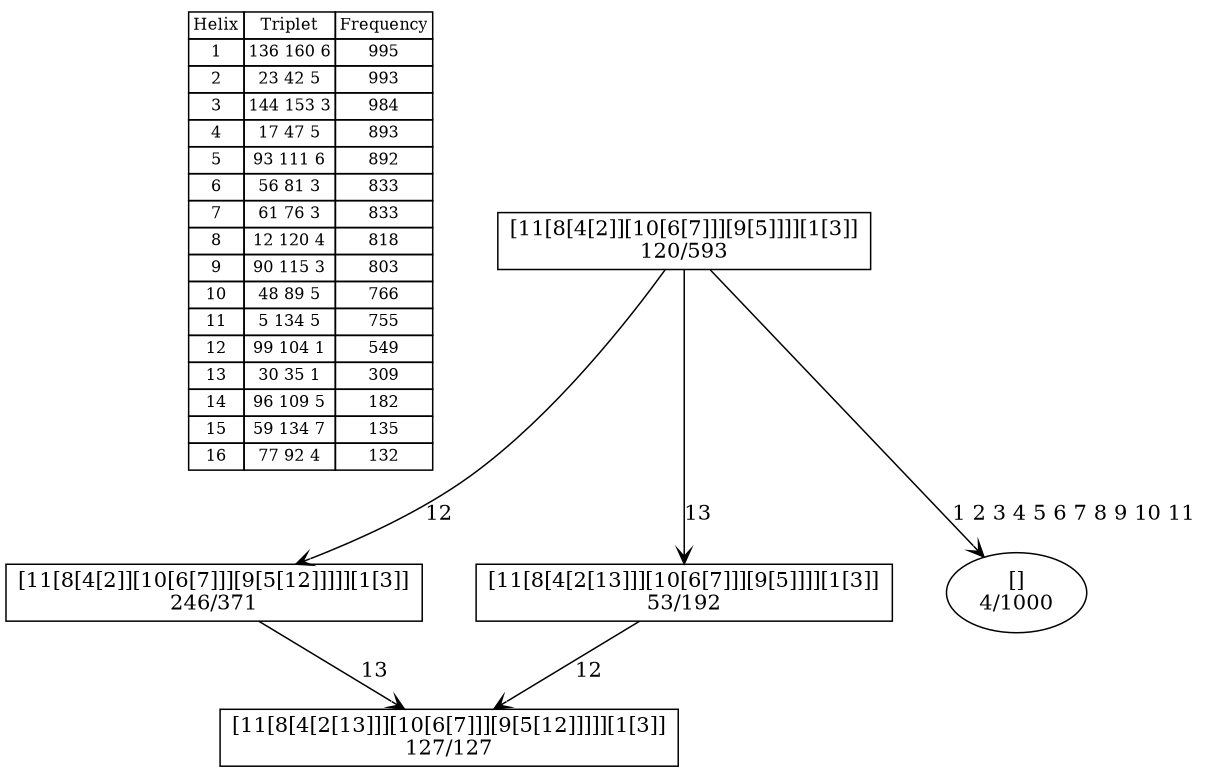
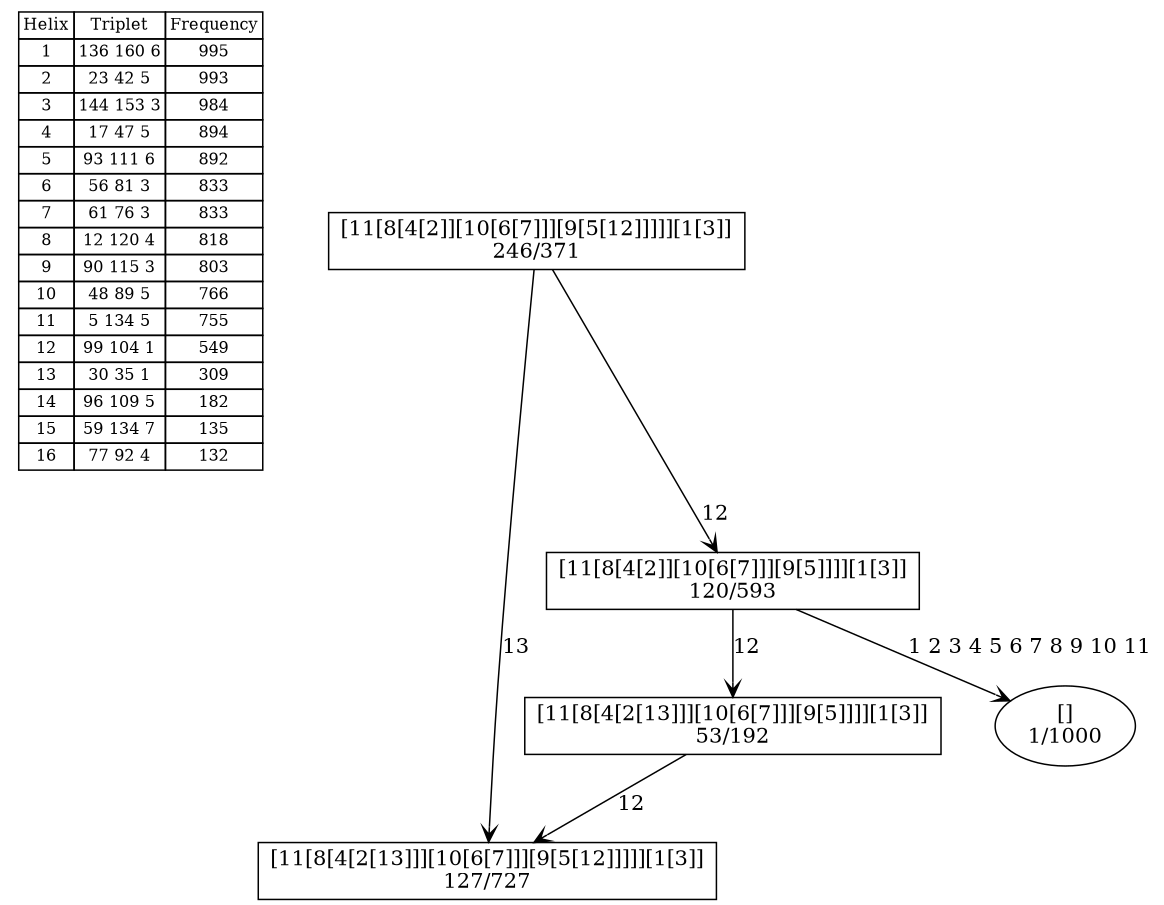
node "Helix": text "893" -> "894"
edge "[11[8[4[2]][10[6[7]]][9[5]]]][1[3]] 120/593" -> "[11[8[4[2]][10[6[7]]][9[5[12]]]]][1[3]] 246/371": reversed
edge "[11[8[4[2]][10[6[7]]][9[5]]]][1[3]] 120/593" -> "[11[8[4[2[13]]][10[6[7]]][9[5]]]][1[3]] 53/192": label "13 " -> "12 "
node "[] 4/1000": label "[] 4/1000" -> "[] 1/1000"
node "[11[8[4[2[13]]][10[6[7]]][9[5[12]]]]][1[3]] 127/127": label "[11[8[4[2[13]]][10[6[7]]][9[5[12]]]]][1[3]] 127/127" -> "[11[8[4[2[13]]][10[6[7]]][9[5[12]]]]][1[3]] 127/727"
